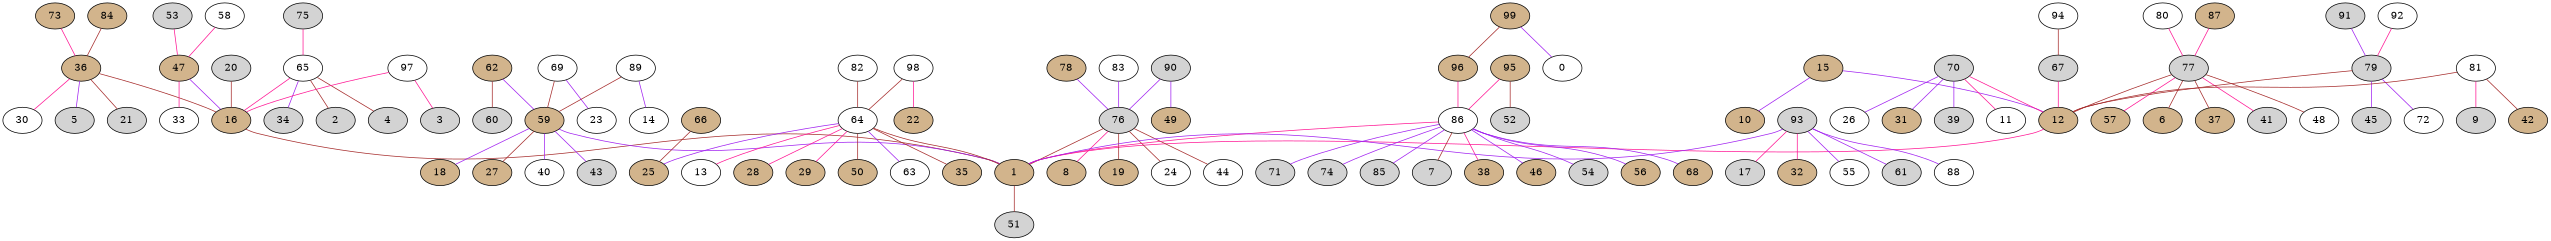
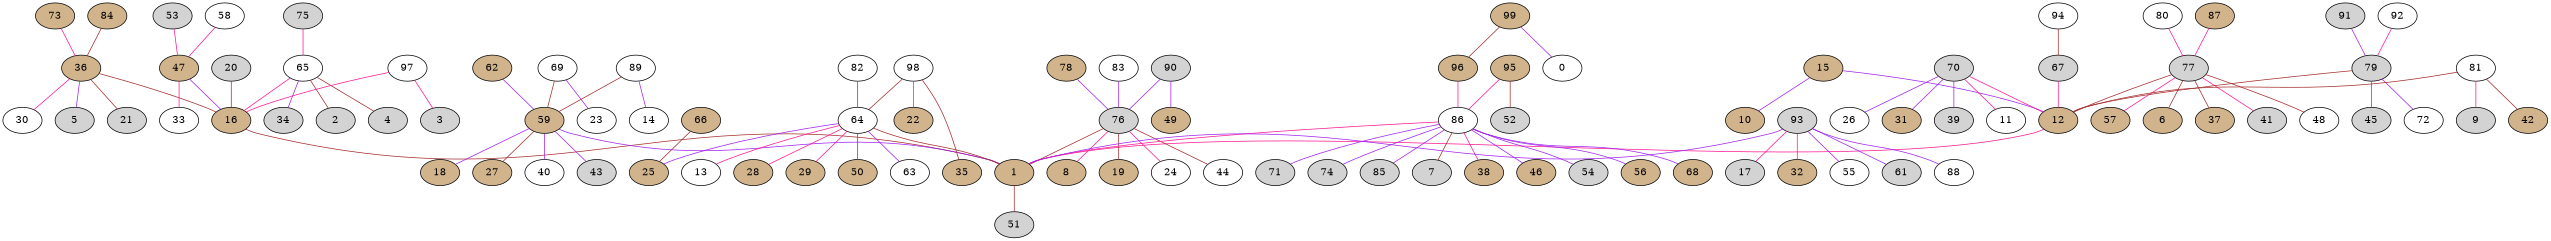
node "60": removed
edge "76" -- "24": color brown -> deeppink
edge "64" -- "35": now "98" -- "35"
